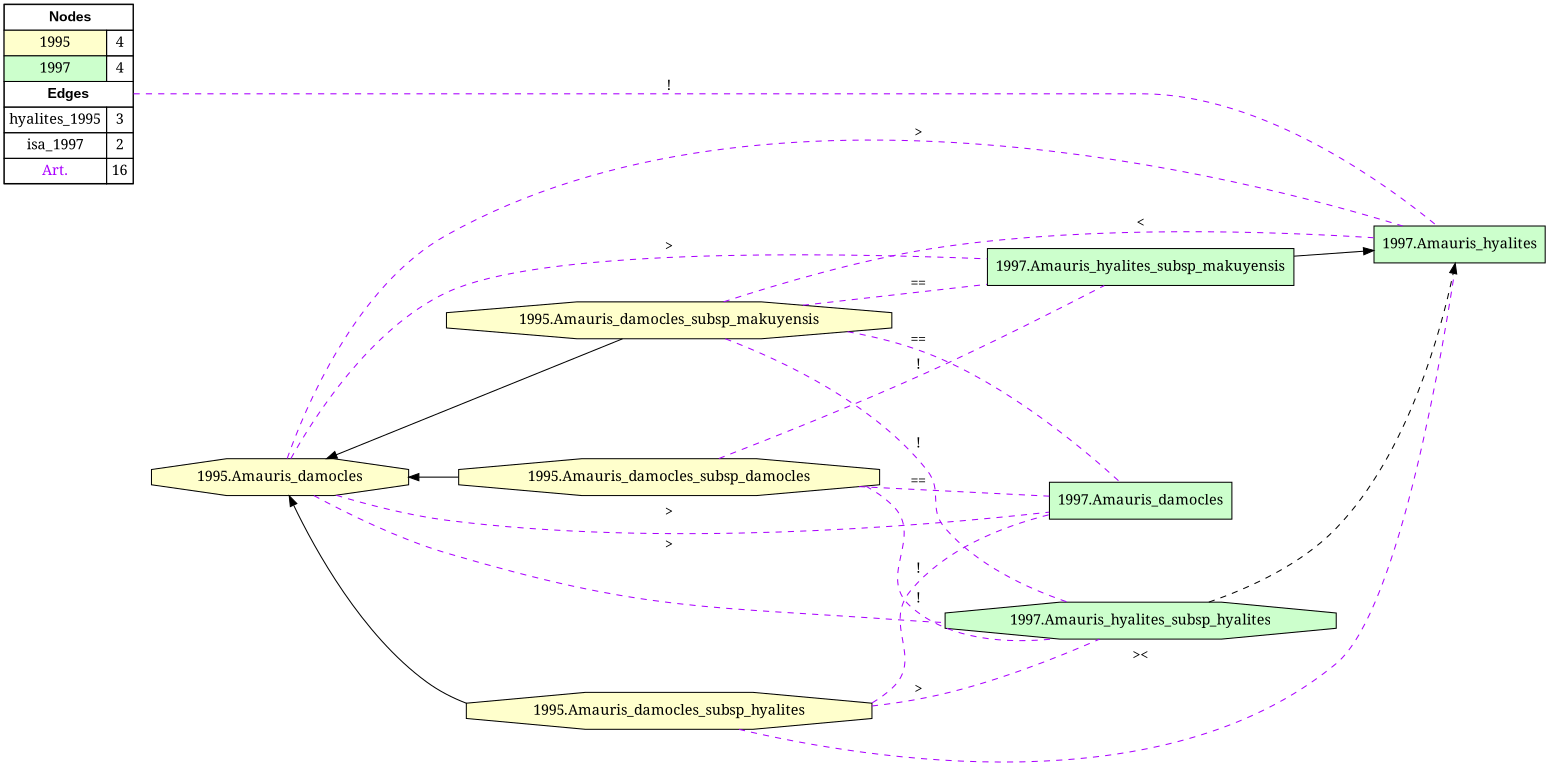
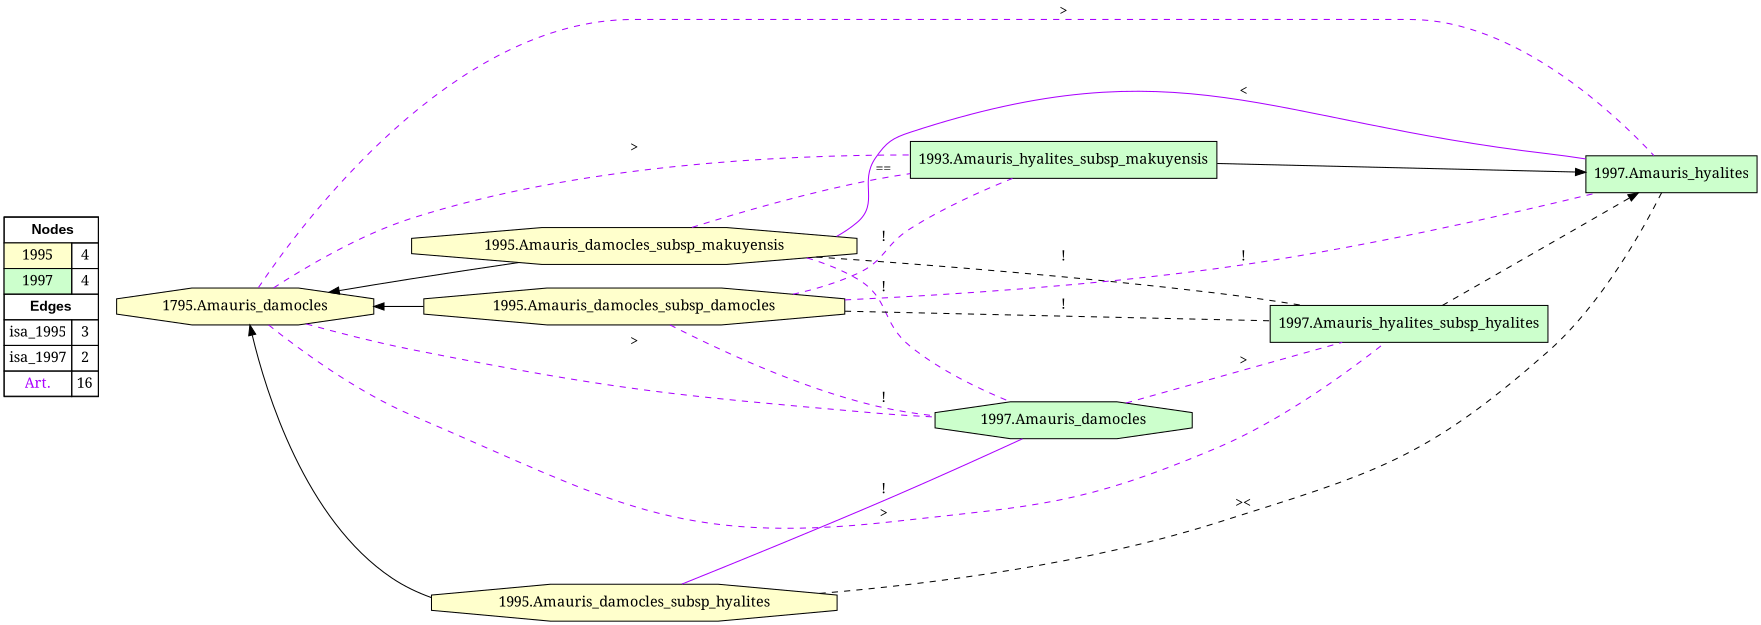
edge "Nodes" -- "1997.Amauris_hyalites": now "1995.Amauris_damocles_subsp_damocles" -- "1997.Amauris_hyalites"
node "Nodes": text "hyalites_1995" -> "isa_1995"
edge "1997.Amauris_hyalites" -- "1995.Amauris_damocles_subsp_makuyensis": style dashed -> solid
node "1997.Amauris_hyalites_subsp_makuyensis": label "1997.Amauris_hyalites_subsp_makuyensis" -> "1993.Amauris_hyalites_subsp_makuyensis"
edge "1995.Amauris_damocles_subsp_makuyensis" -- "1997.Amauris_damocles": label "==" -> "!"
edge "1995.Amauris_damocles_subsp_makuyensis" -- "1997.Amauris_hyalites_subsp_hyalites": color #aa00ff -> #000000
node "1995.Amauris_damocles": label "1995.Amauris_damocles" -> "1795.Amauris_damocles"
edge "1995.Amauris_damocles_subsp_damocles" -- "1997.Amauris_damocles": label "==" -> "!"
node "1997.Amauris_damocles": shape box -> octagon
edge "1997.Amauris_damocles" -- "1995.Amauris_damocles_subsp_hyalites": style dashed -> solid
edge "1995.Amauris_damocles_subsp_damocles" -- "1997.Amauris_hyalites_subsp_hyalites": color #aa00ff -> #000000
node "1997.Amauris_hyalites_subsp_hyalites": shape octagon -> box
edge "1997.Amauris_hyalites_subsp_hyalites" -- "1995.Amauris_damocles_subsp_hyalites": now "1997.Amauris_hyalites_subsp_hyalites" -- "1997.Amauris_damocles"
edge "1997.Amauris_hyalites" -- "1995.Amauris_damocles_subsp_hyalites": color #aa00ff -> #000000
